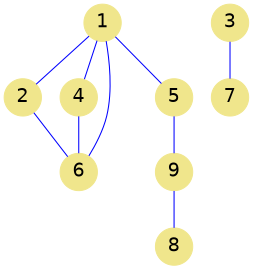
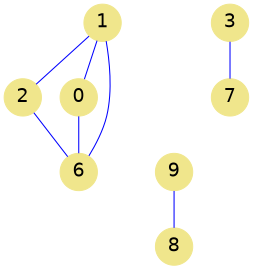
node "4": label "4" -> "0"
node "5": removed
